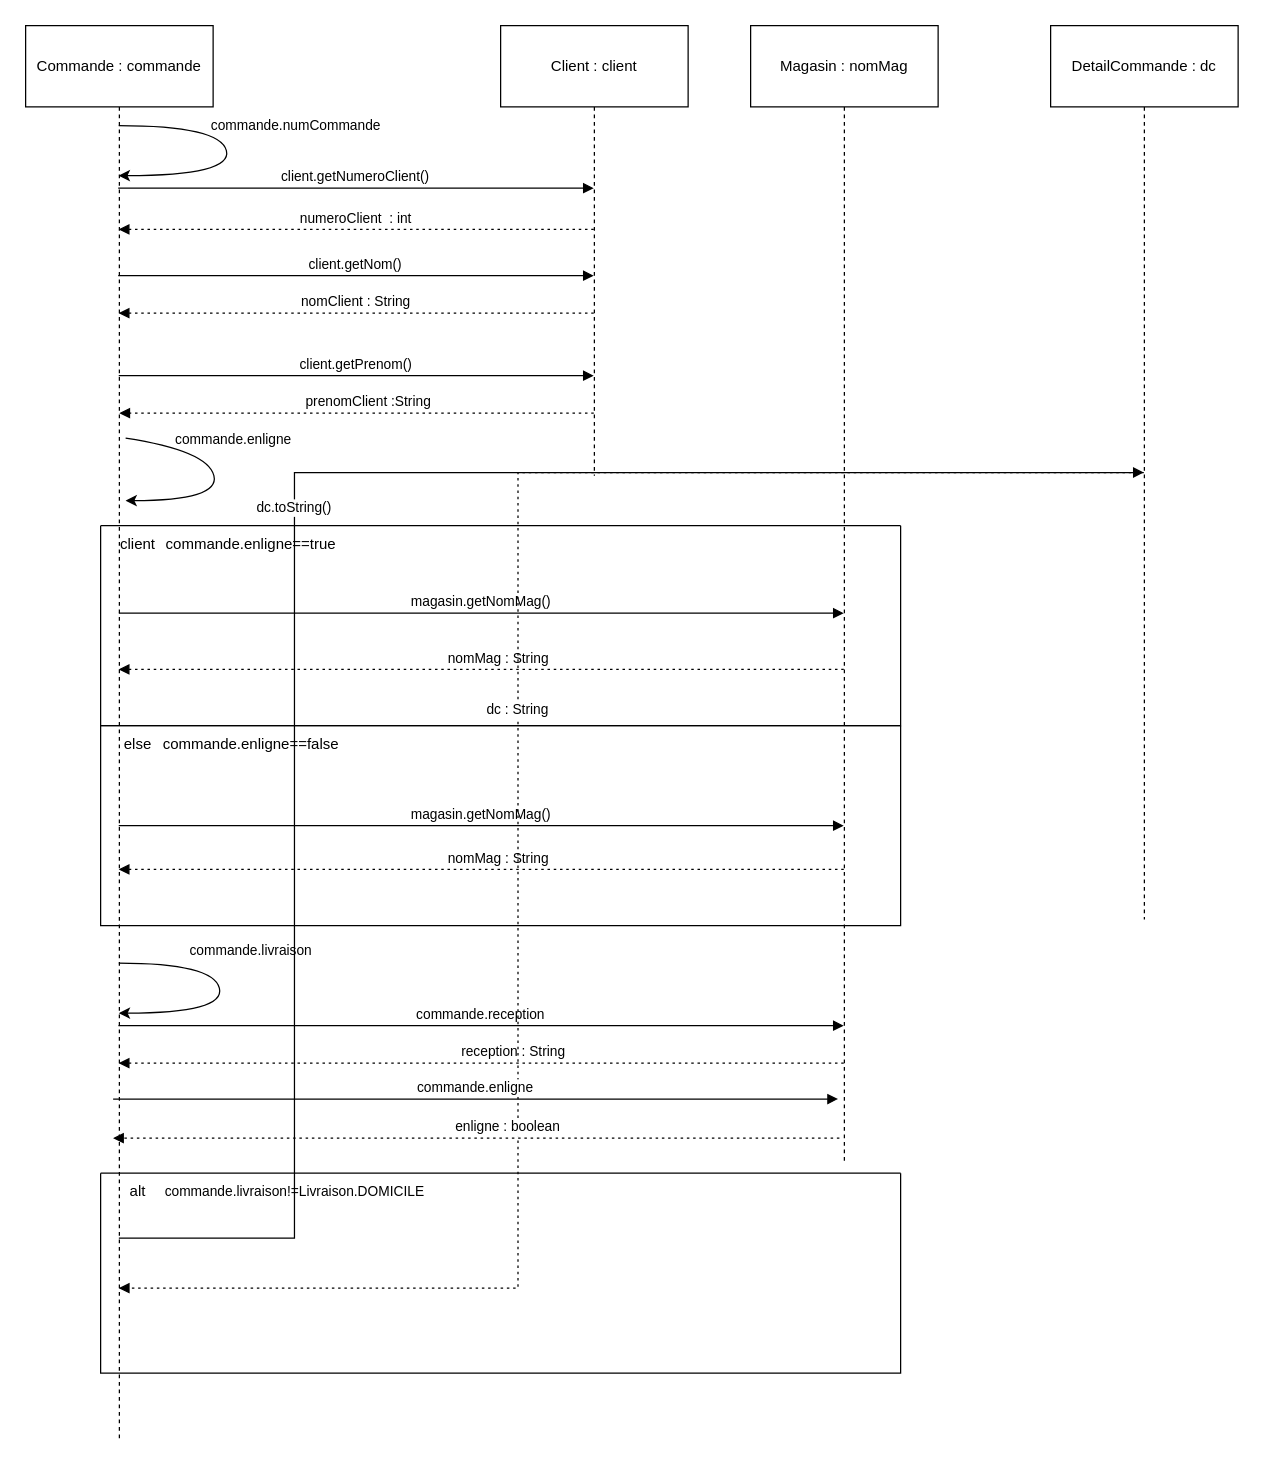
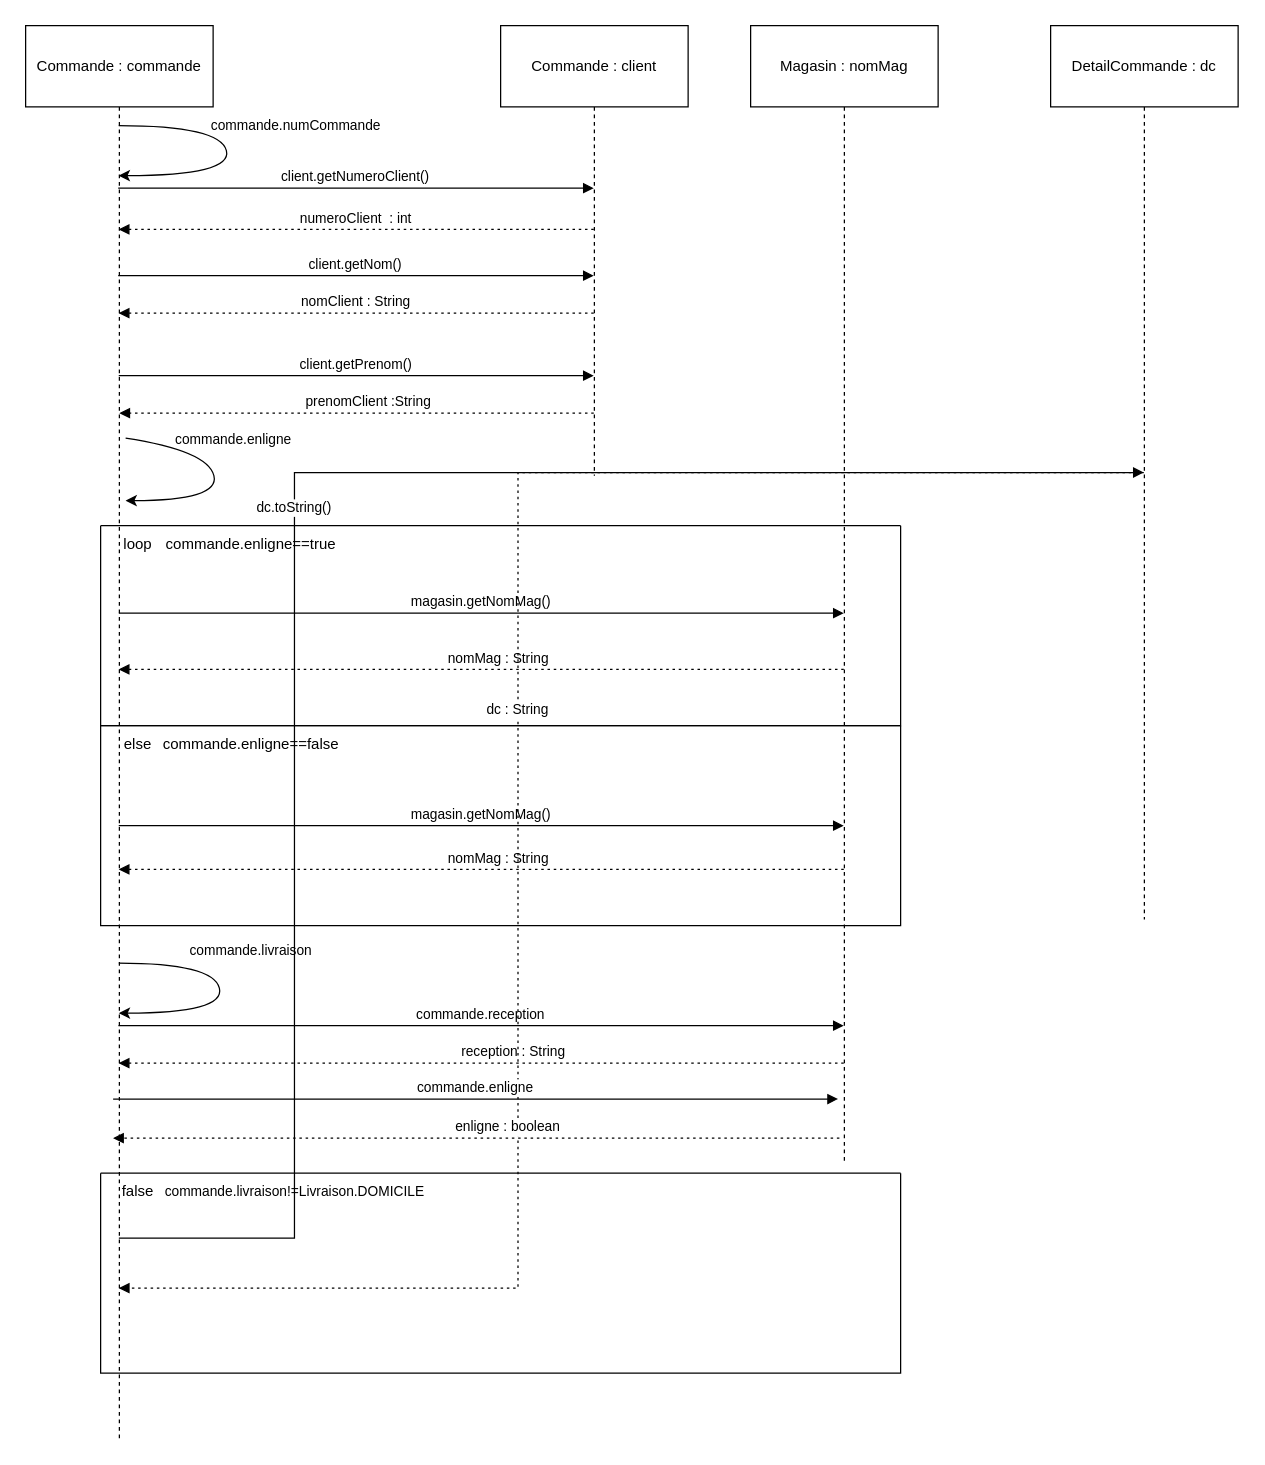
node "Client : client": label "Client : client" -> "Commande : client"
node "client": label "client" -> "loop"
node "alt": label "alt" -> "false"
